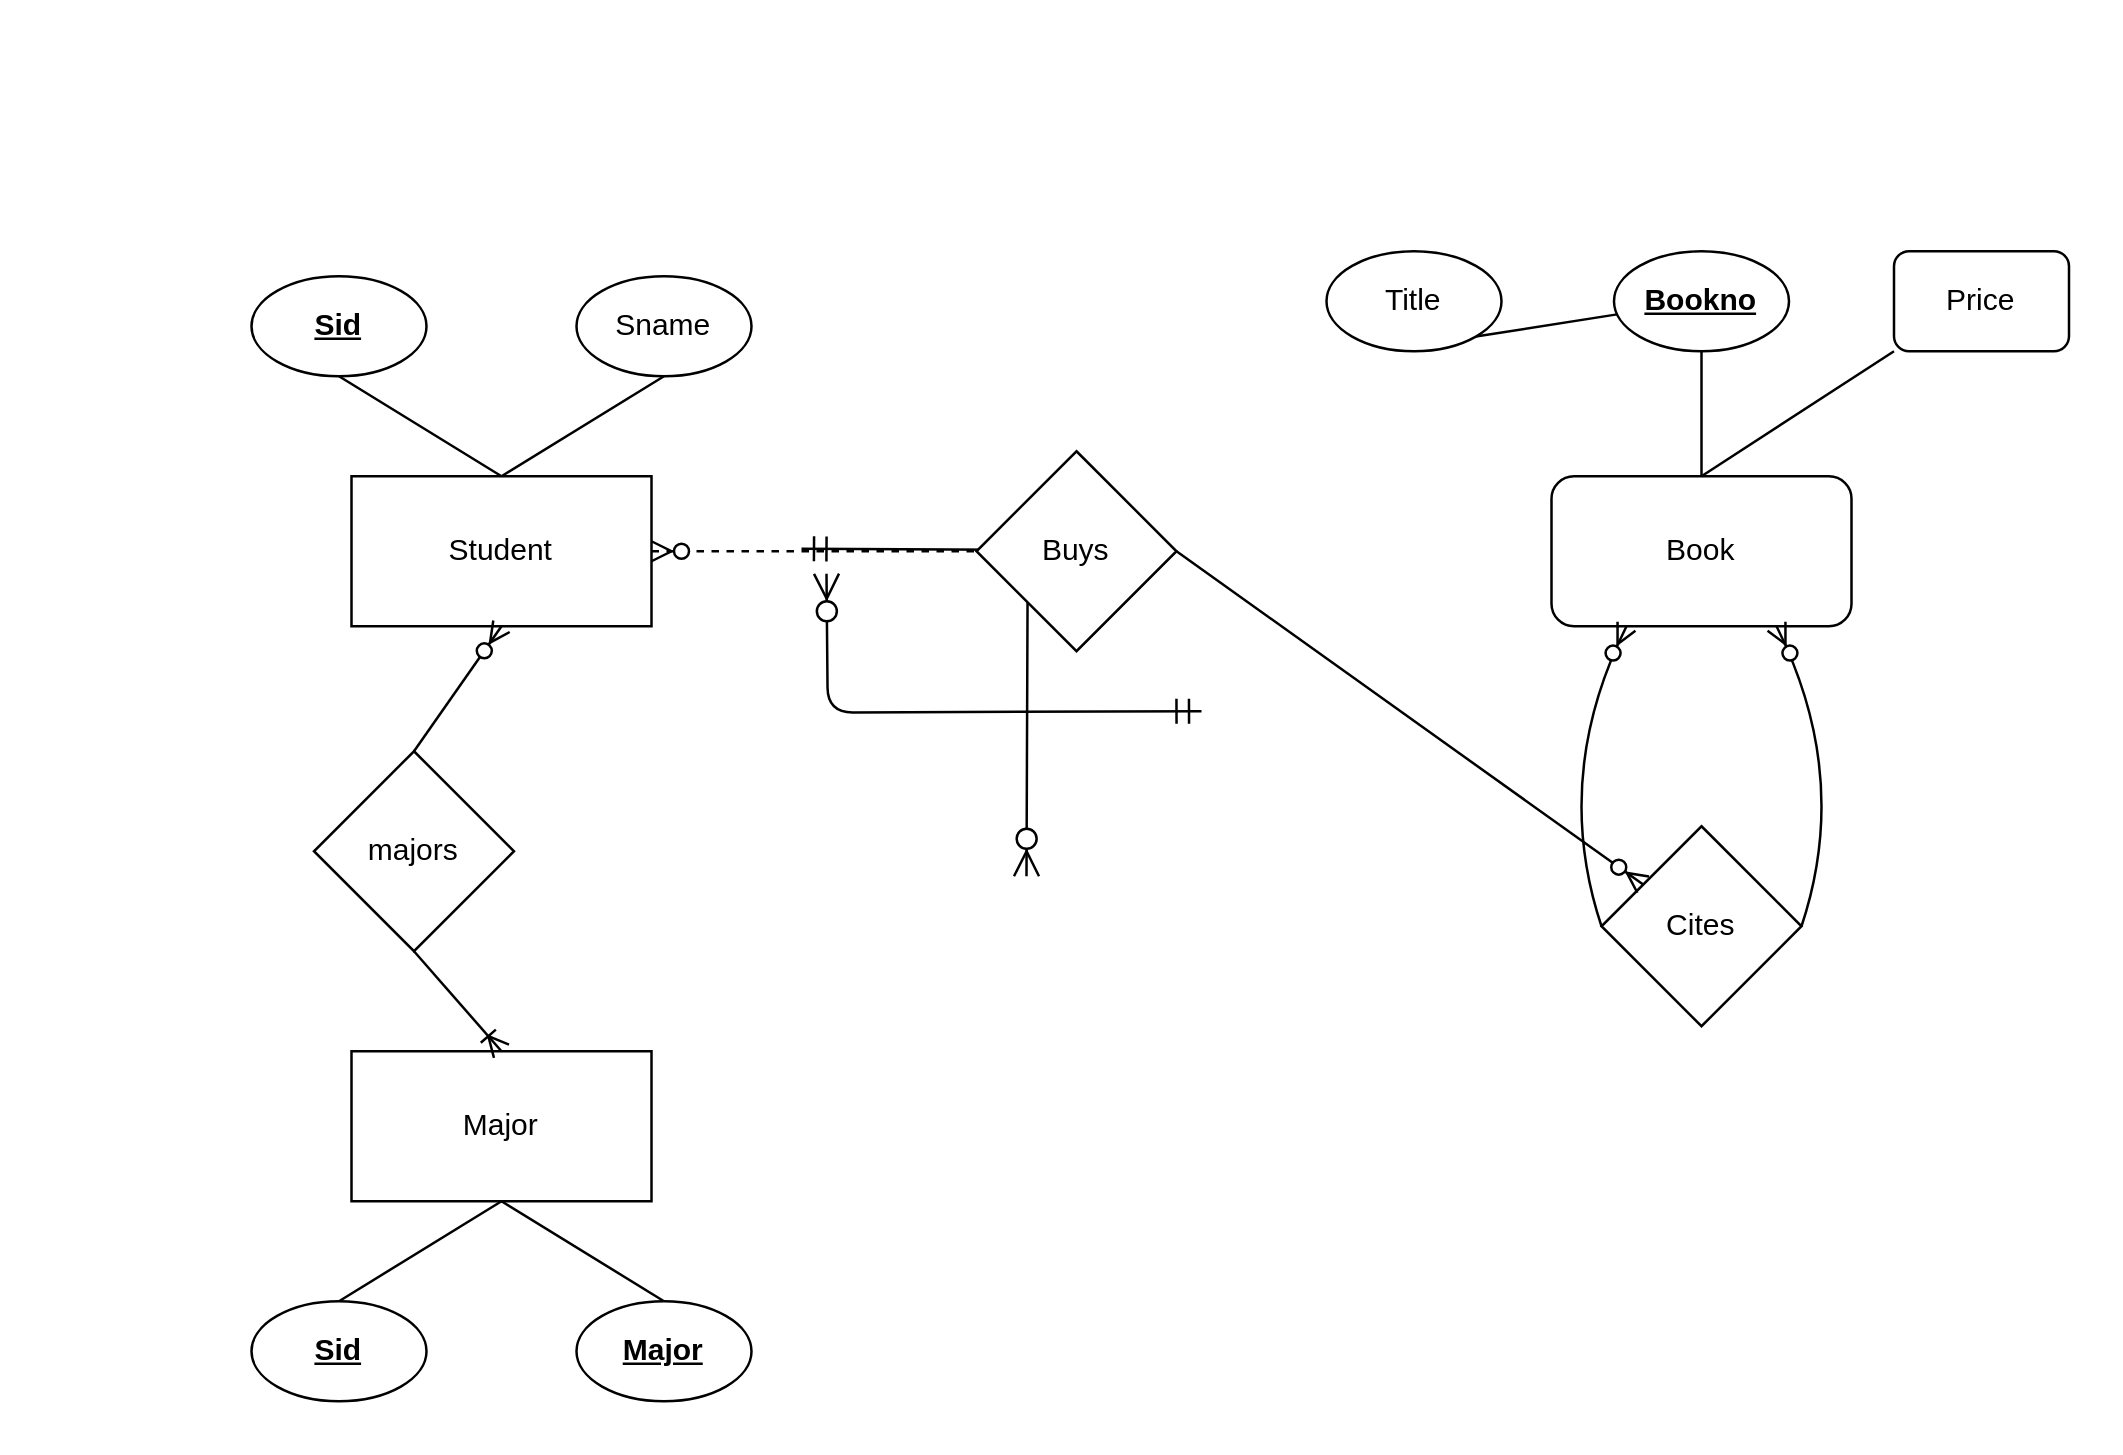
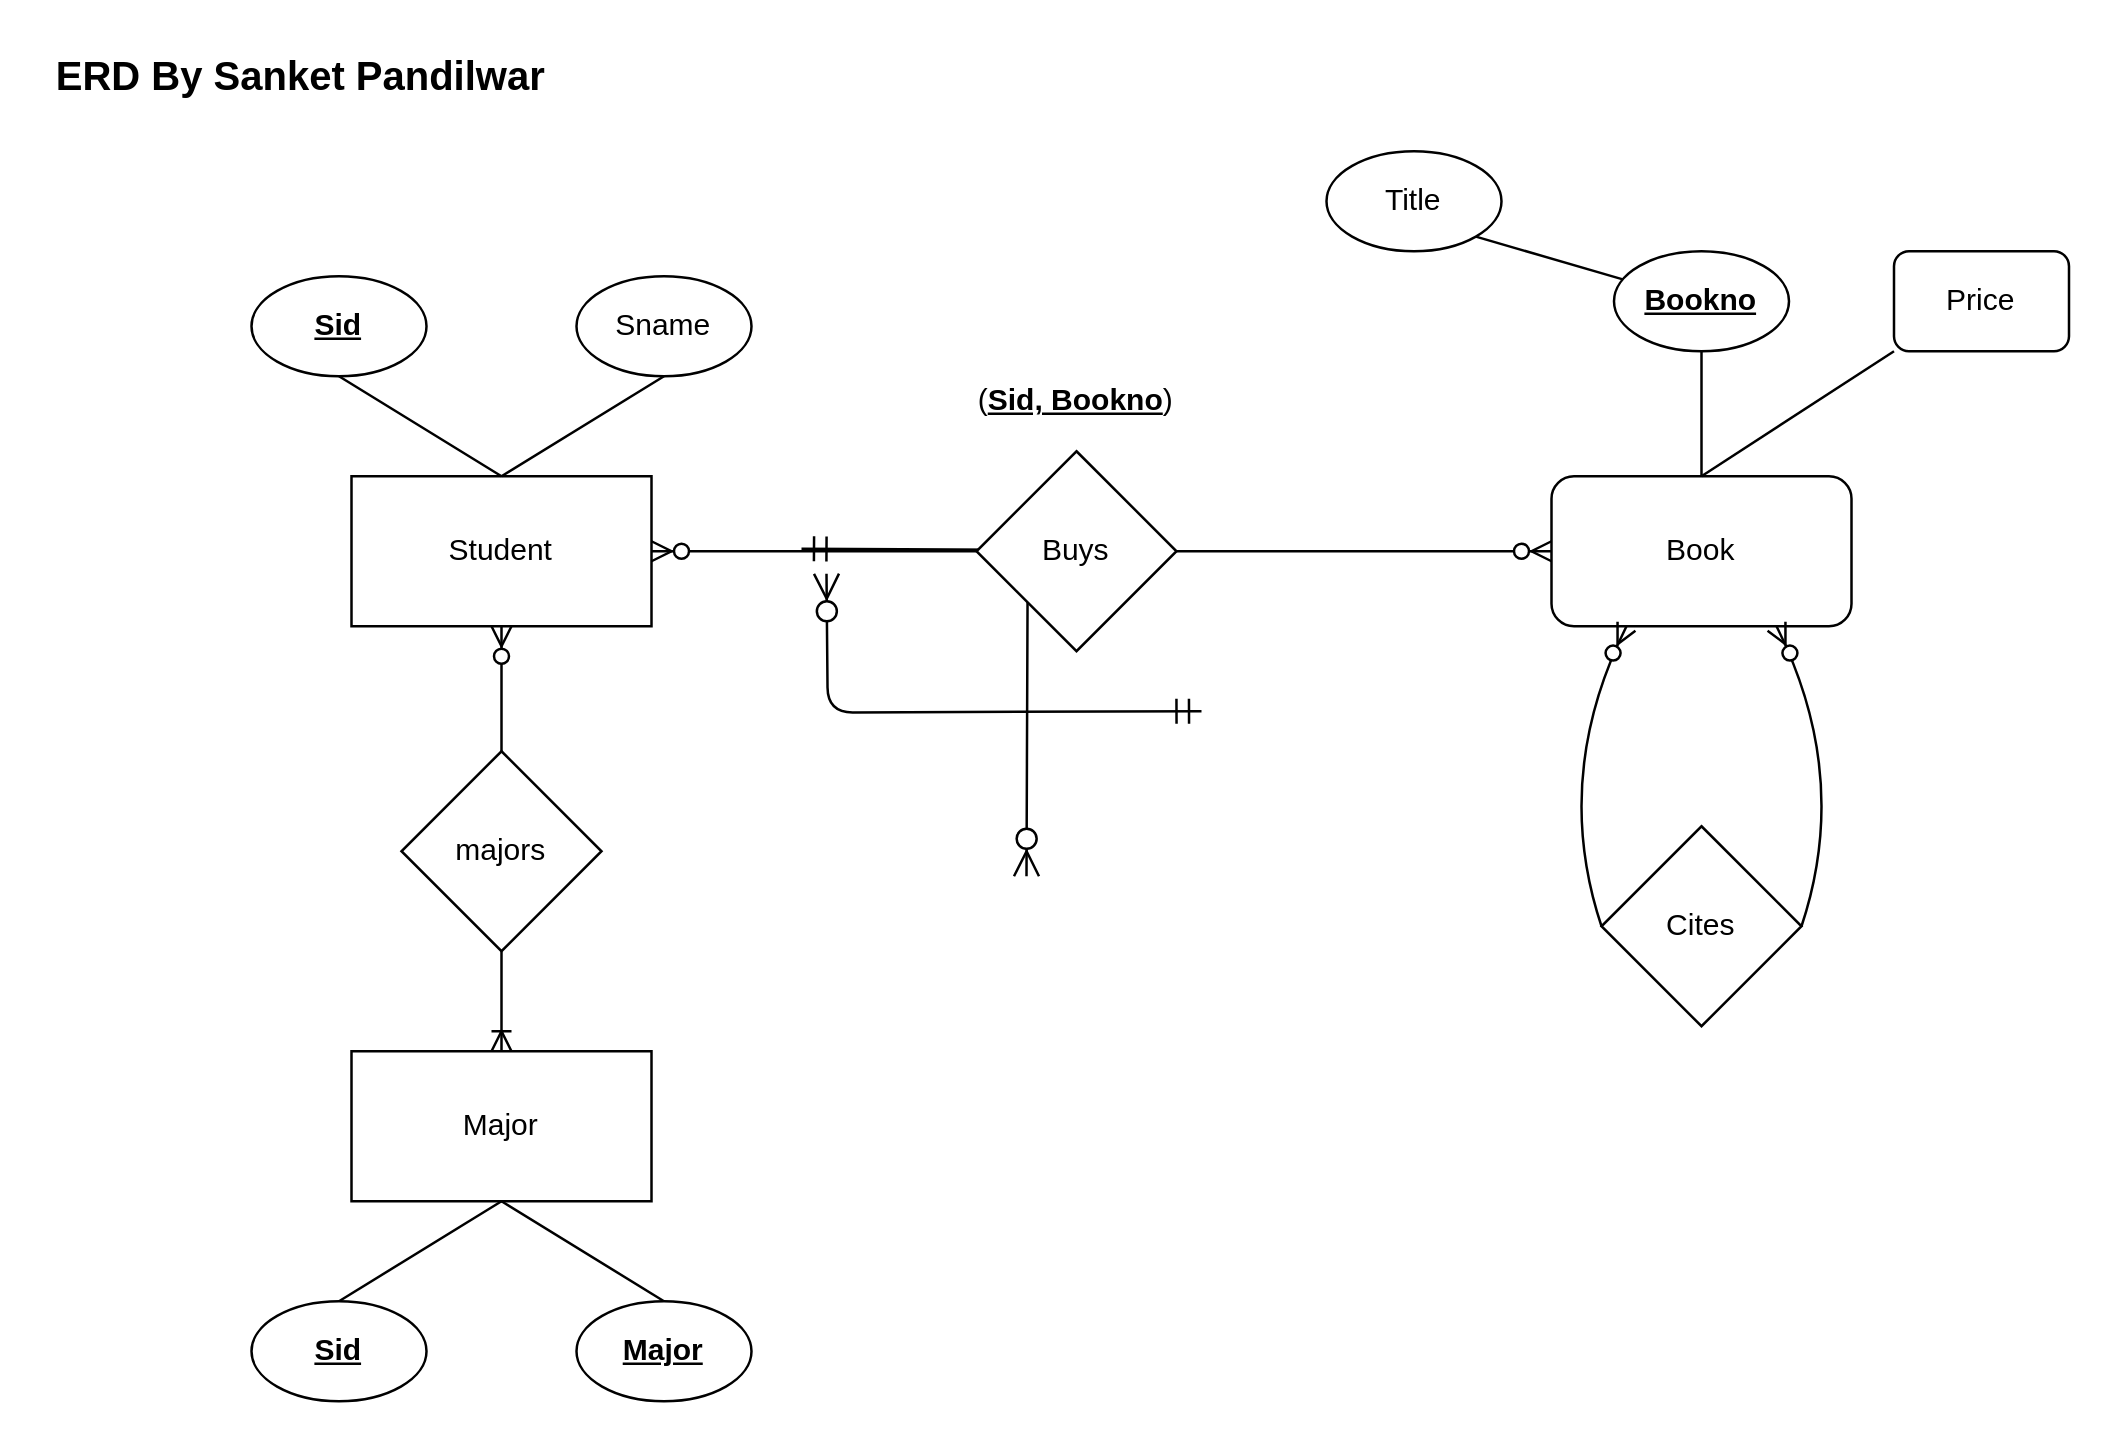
node "ERD By Sanket Pandilwar": added
node "Title": moved (1414, 301) -> (1414, 201)
node "(Sid, Bookno)": added
edge "Buys" -> "Student": style dashed -> solid
edge "Buys" -> "Cites": now "Buys" -> "Book"
node "majors": moved (414, 851) -> (501, 851)
